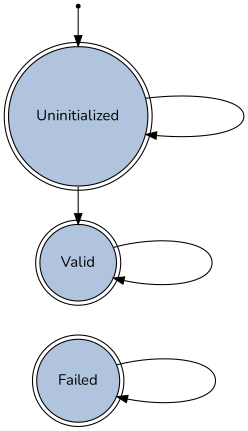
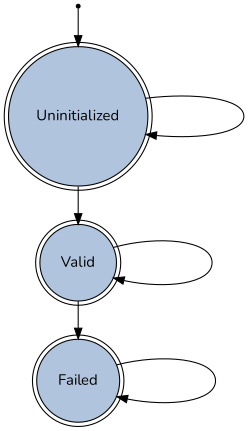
edge "Valid" -> "Failed": added
